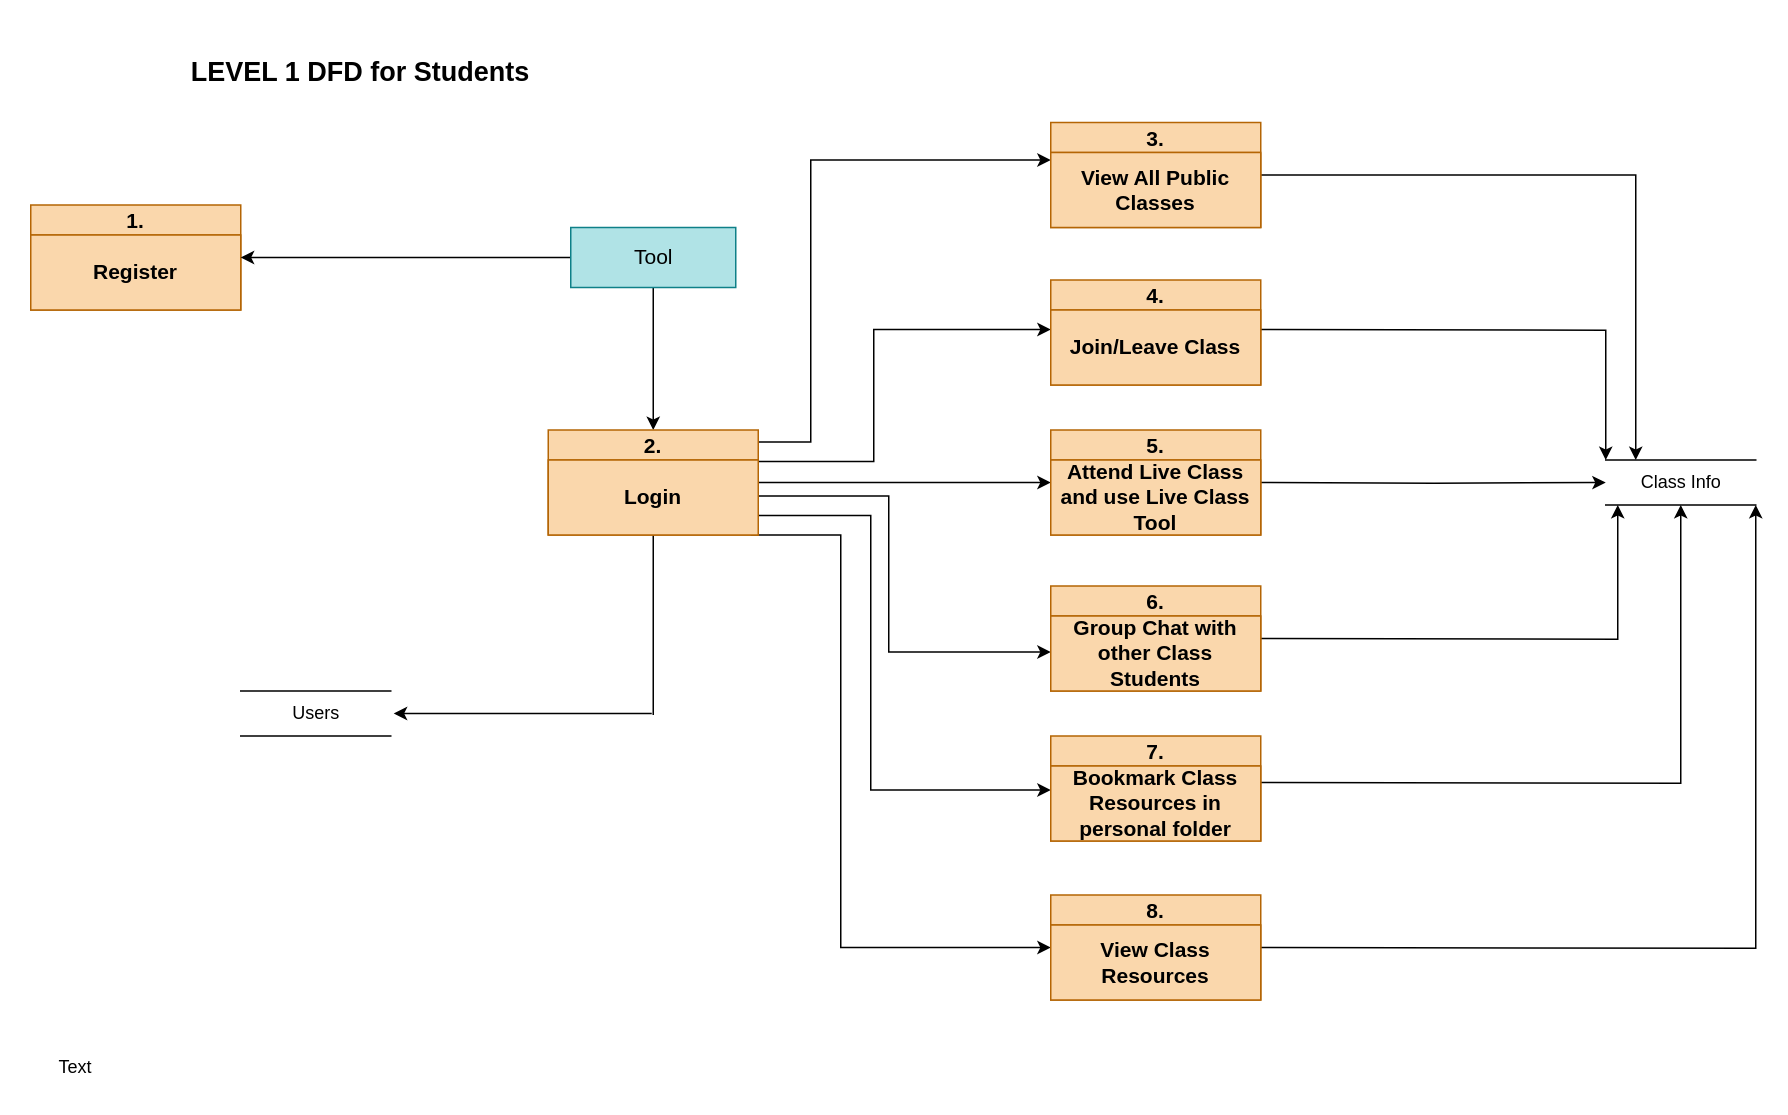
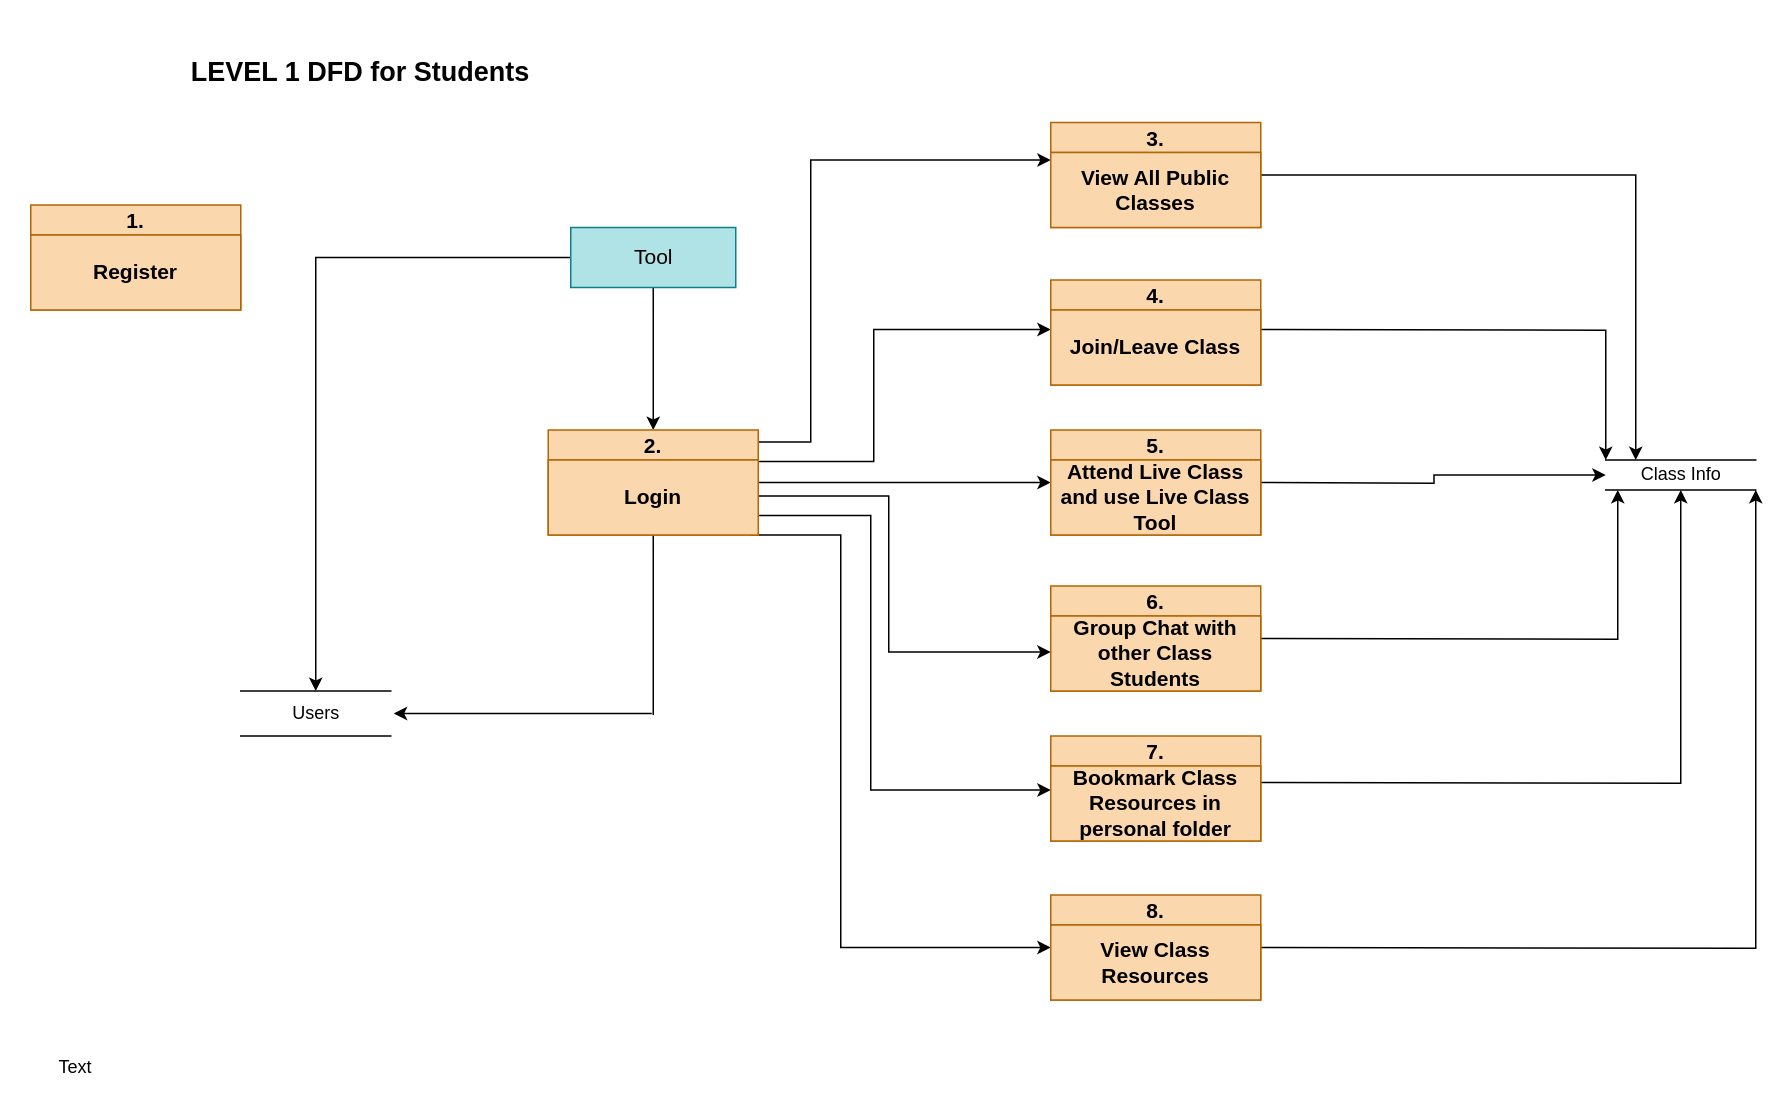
edge "Tool" -> "1.": now "Tool" -> "Users"
node "Class Info": size 150x45 -> 150x30
